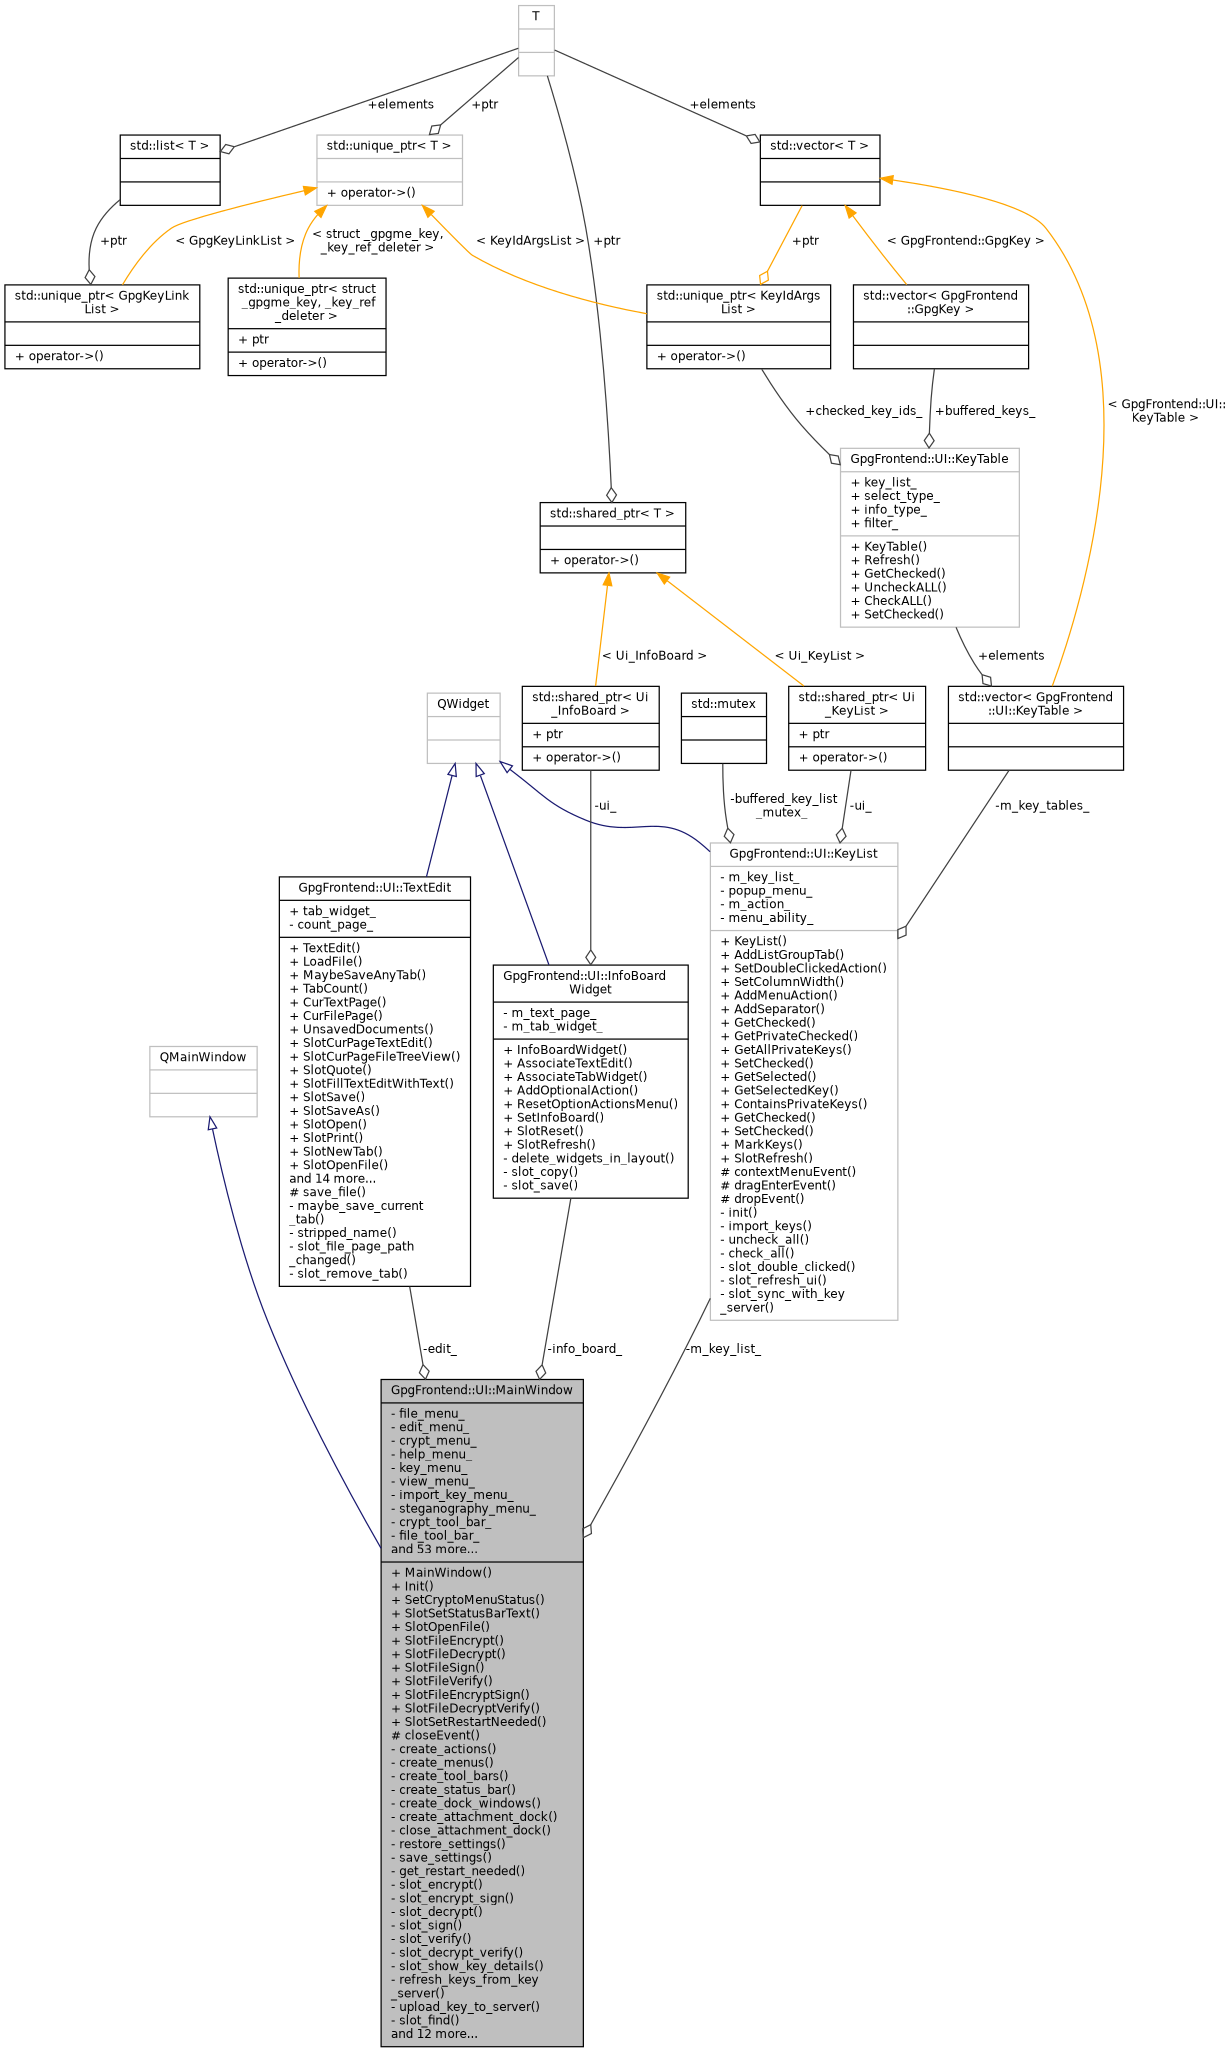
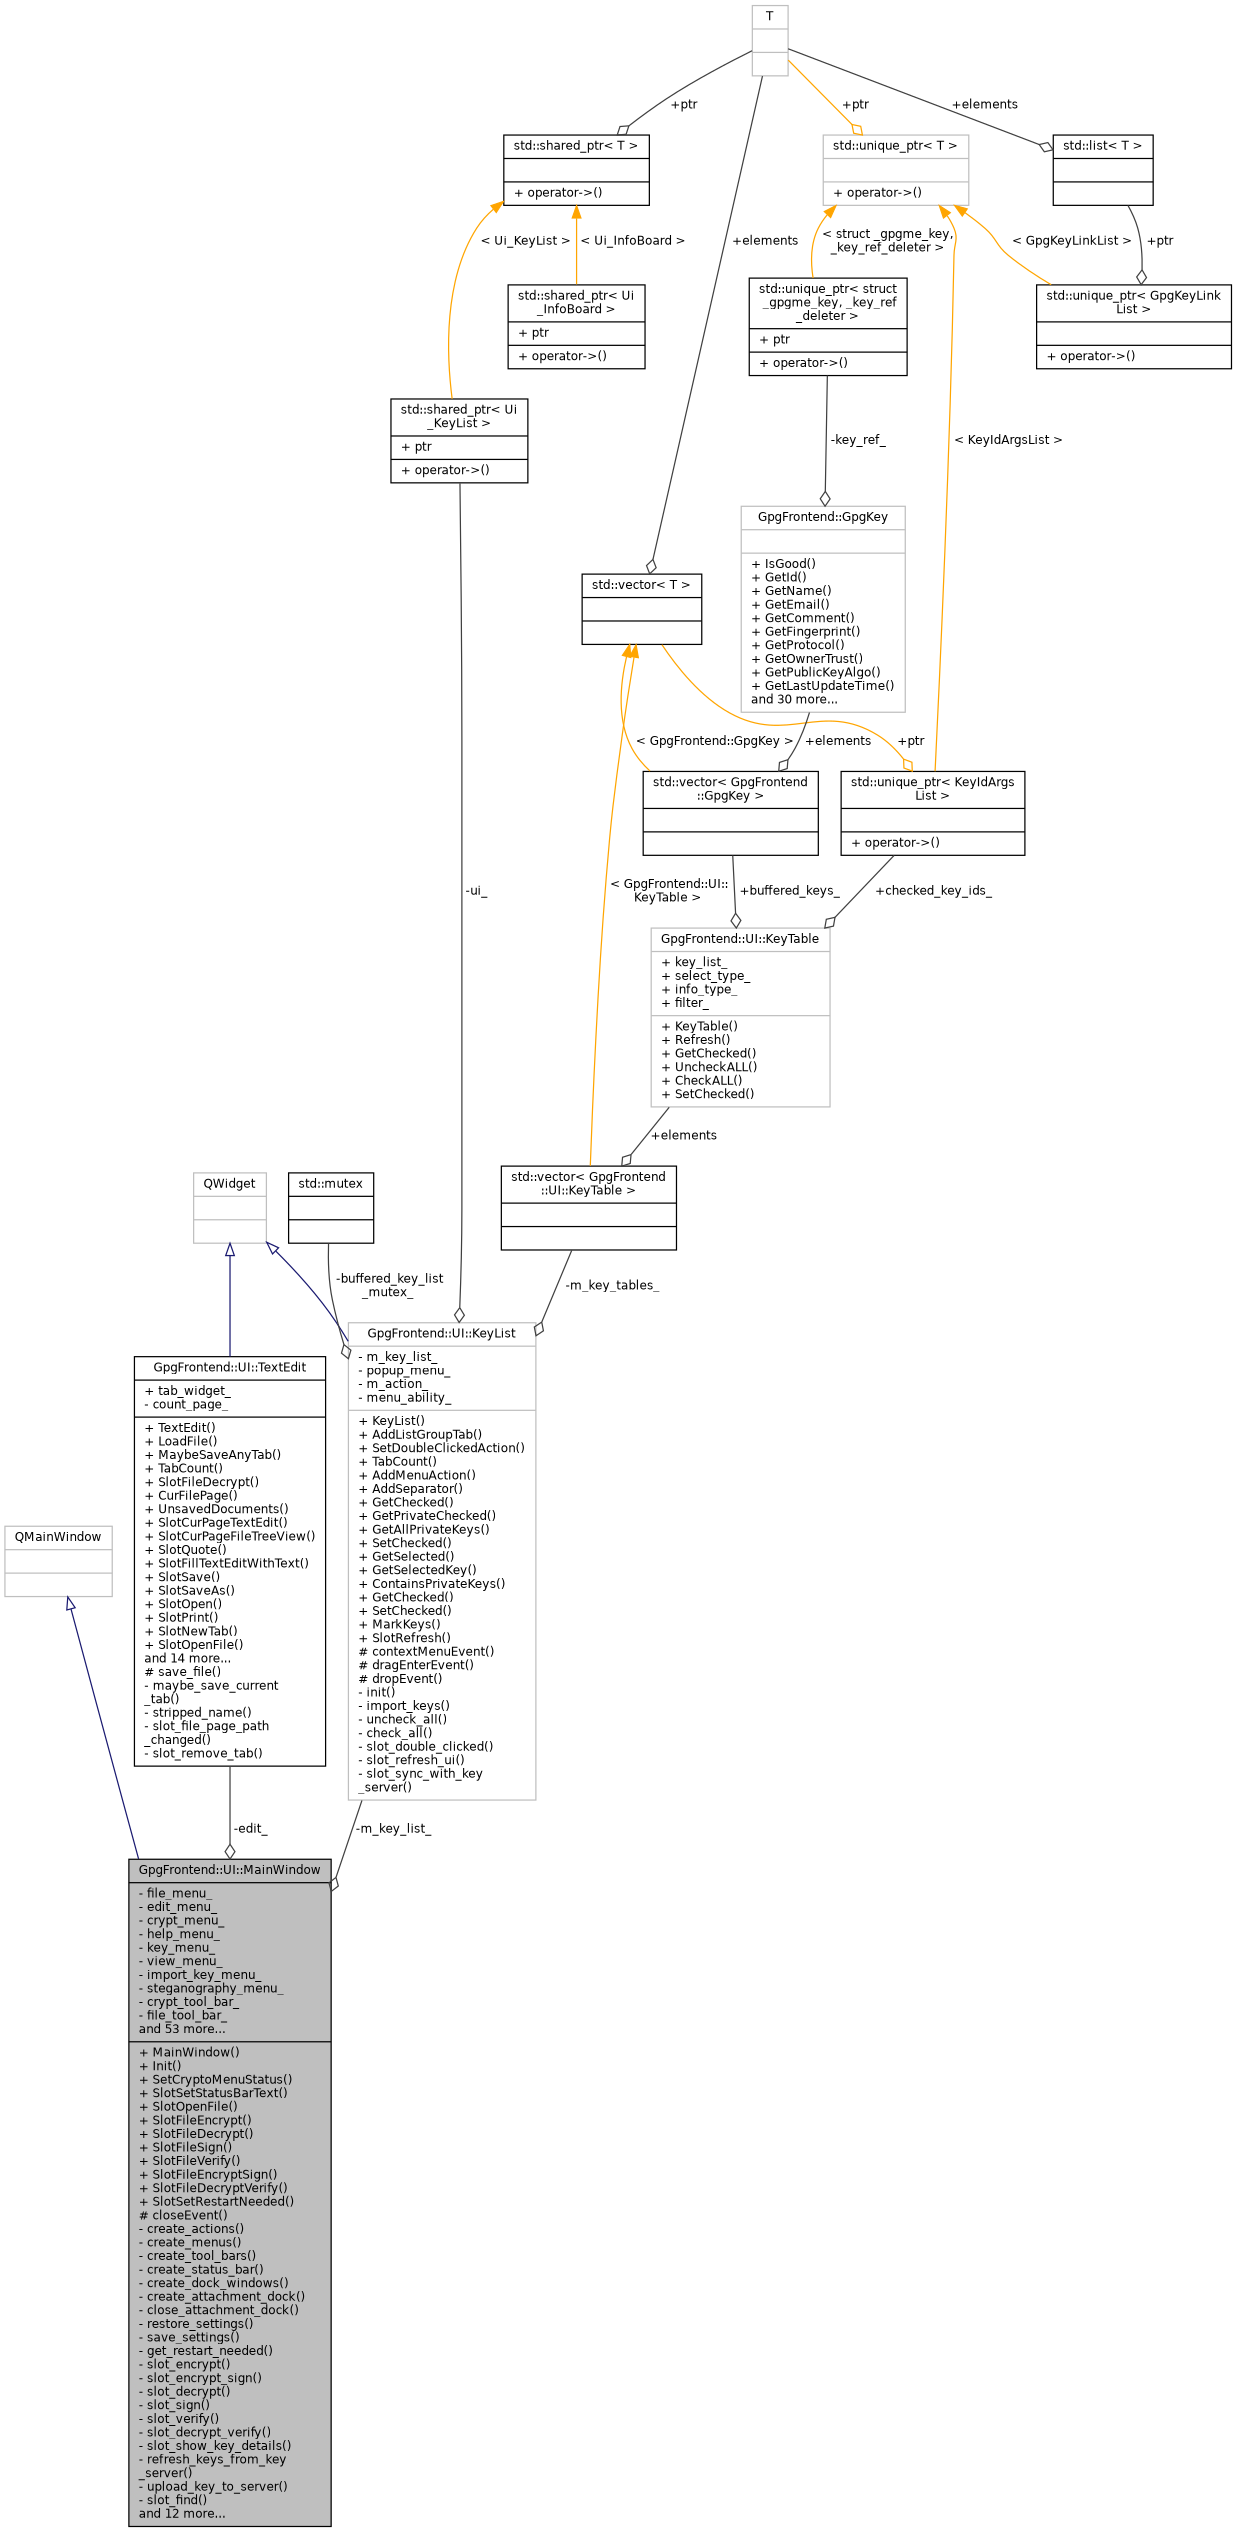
edge "T" -> "std::unique_ptr< T >": color grey25 -> orange
node "GpgFrontend::GpgKey": added
node "GpgFrontend::UI::KeyList": text "+ SetColumnWidth()" -> "+ TabCount()"
node "GpgFrontend::UI::TextEdit": text "+ CurTextPage()" -> "+ SlotFileDecrypt()"
node "GpgFrontend::UI::InfoBoard": removed
